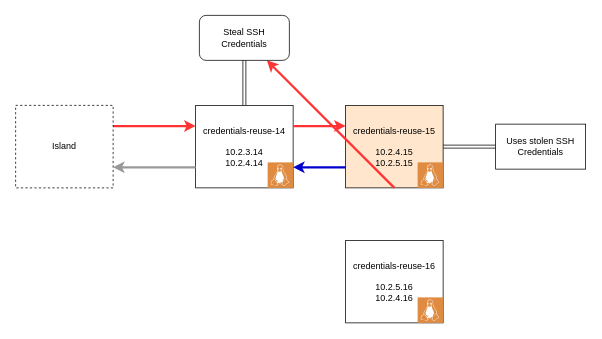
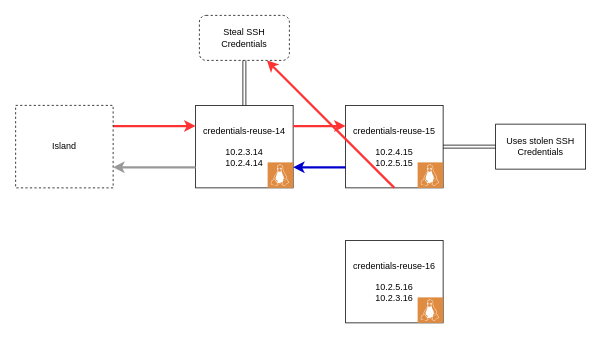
node "Steal SSH Credentials": style solid -> dashed
node "credentials-reuse-15 10.2.4.15 10.2.5.15": fillcolor #ffe6cc -> #ffffff
node "credentials-reuse-16 10.2.5.16 10.2.4.16": label "credentials-reuse-16 10.2.5.16 10.2.4.16" -> "credentials-reuse-16 10.2.5.16 10.2.3.16"
